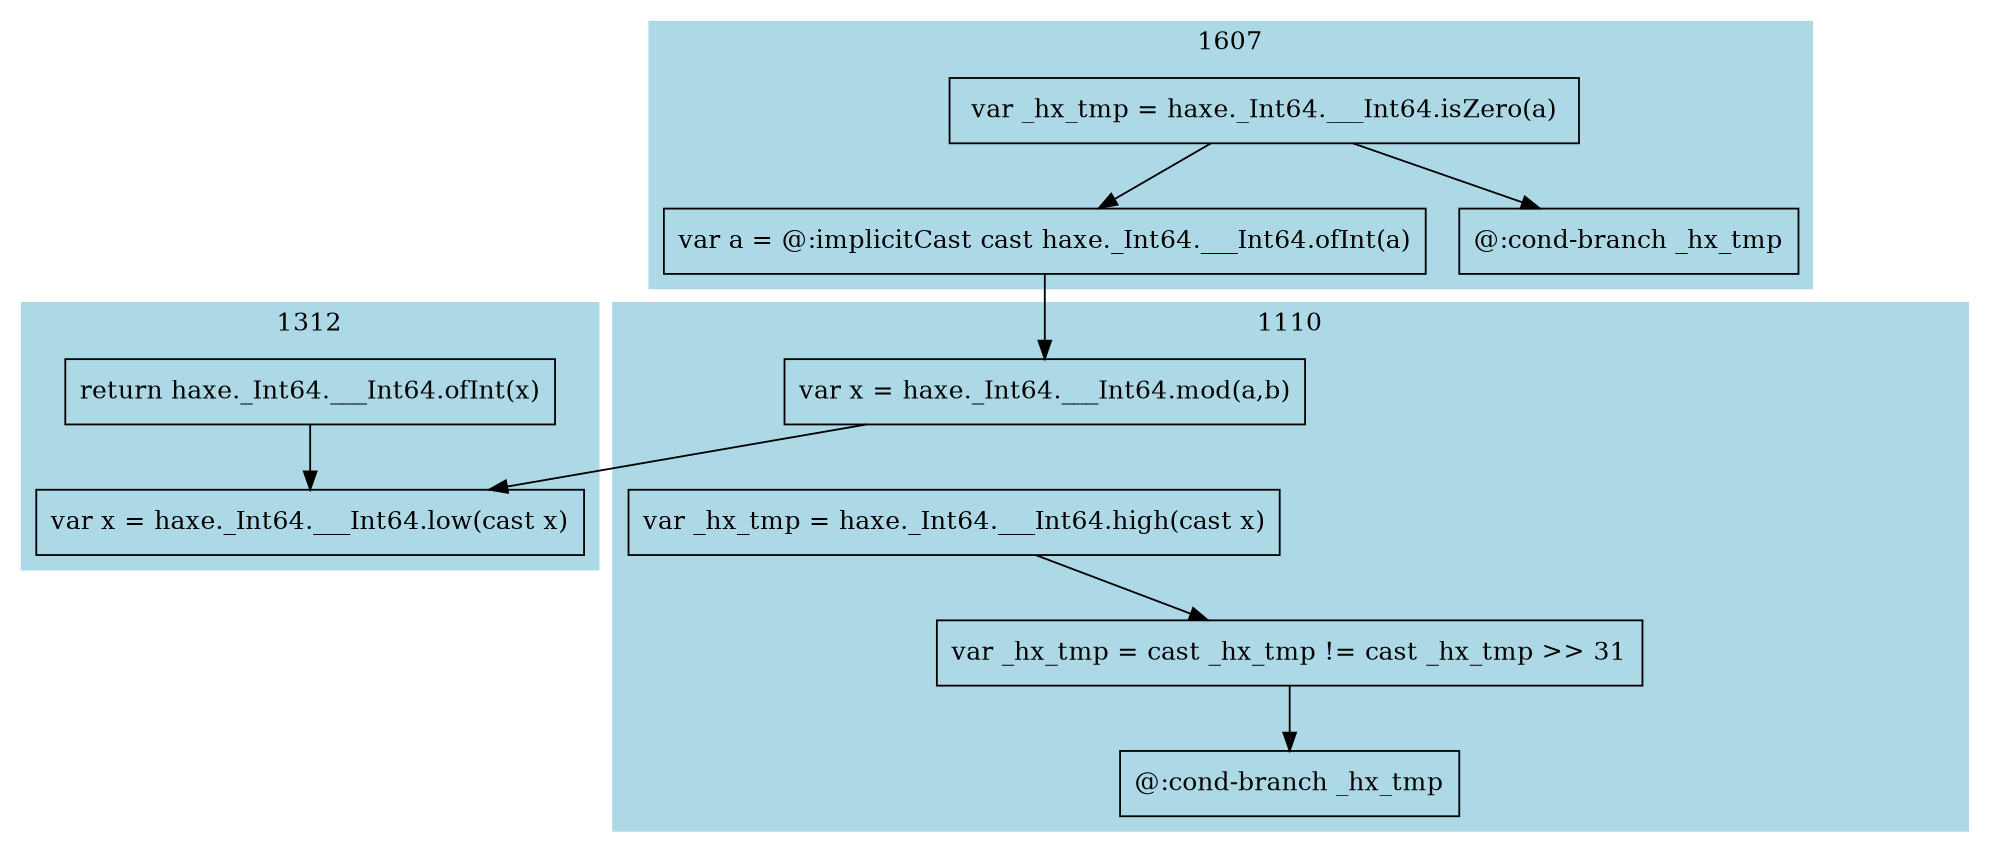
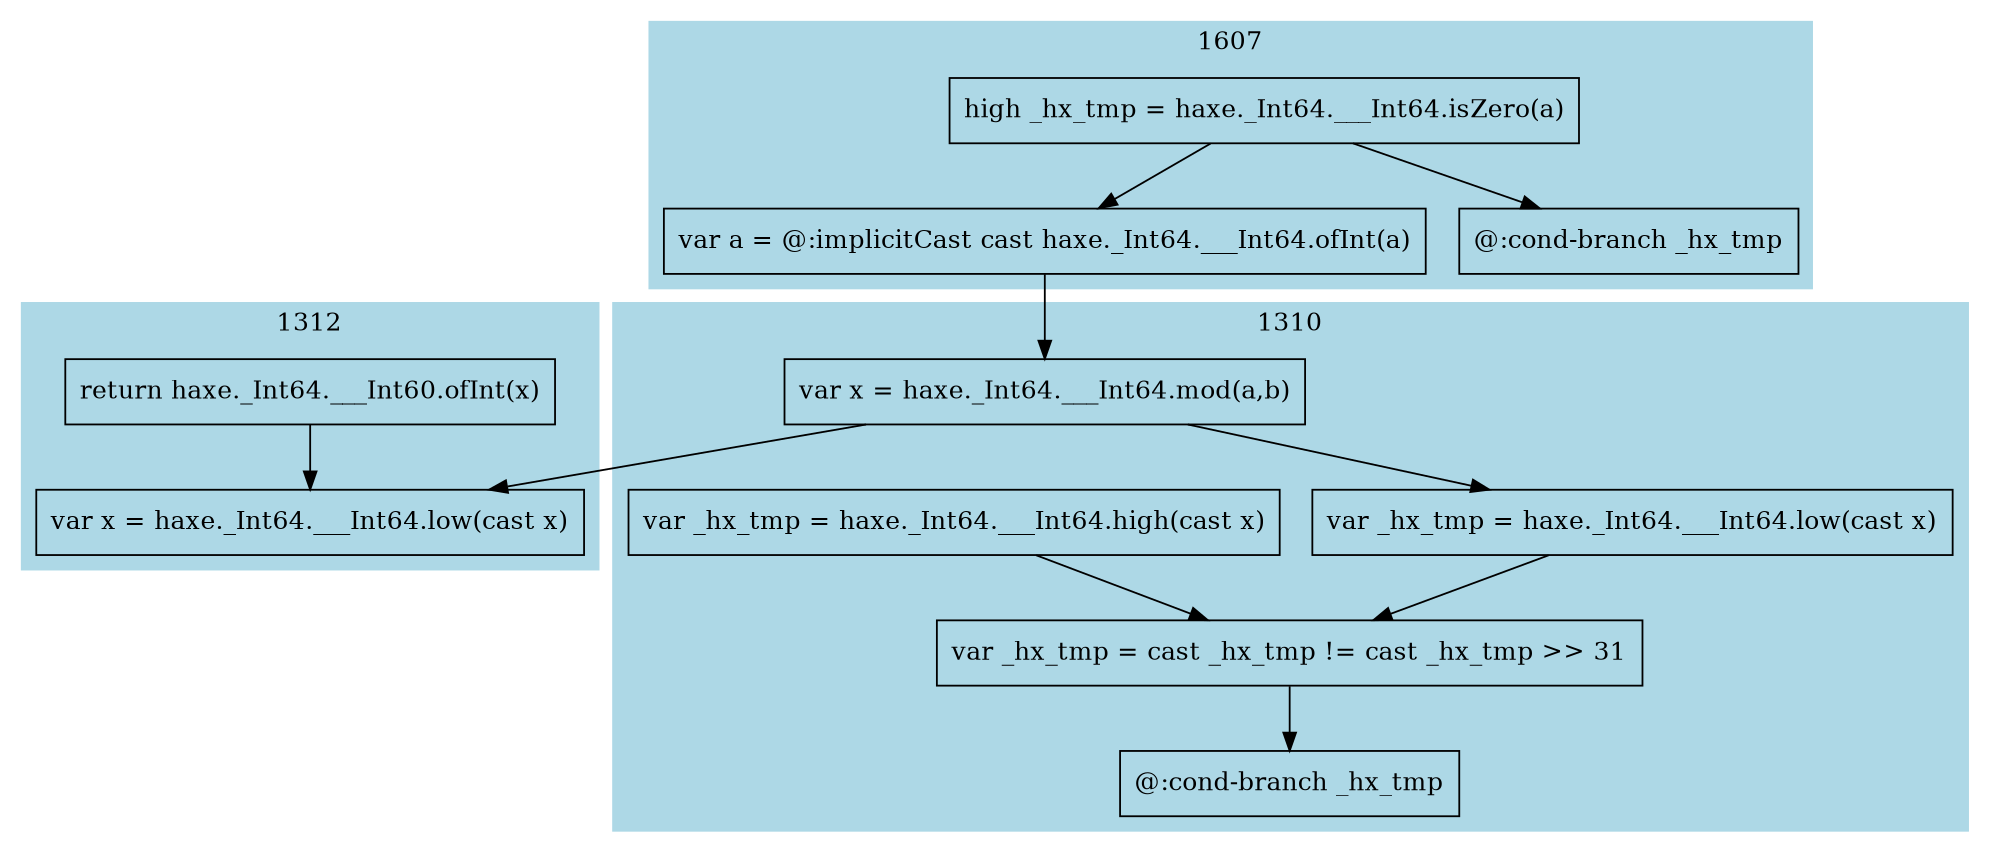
node "var _hx_tmp = haxe._Int64.___Int64.isZero(a)": label "var _hx_tmp = haxe._Int64.___Int64.isZero(a)" -> "high _hx_tmp = haxe._Int64.___Int64.isZero(a)"
cluster "1110": label "1110" -> "1310"
node "return haxe._Int64.___Int64.ofInt(x)": label "return haxe._Int64.___Int64.ofInt(x)" -> "return haxe._Int64.___Int60.ofInt(x)"
node "var _hx_tmp = haxe._Int64.___Int64.low(cast x)": added
